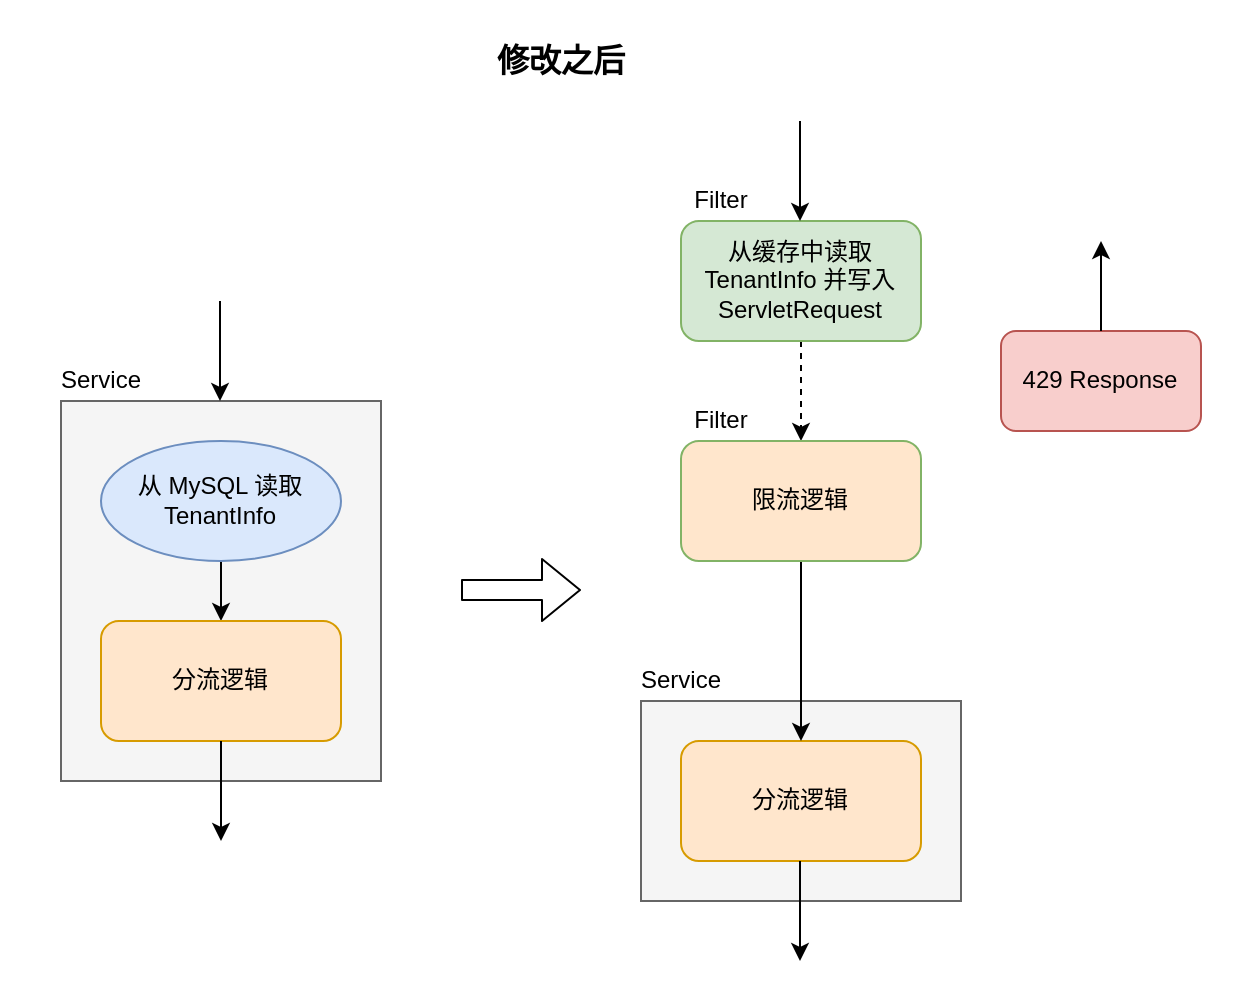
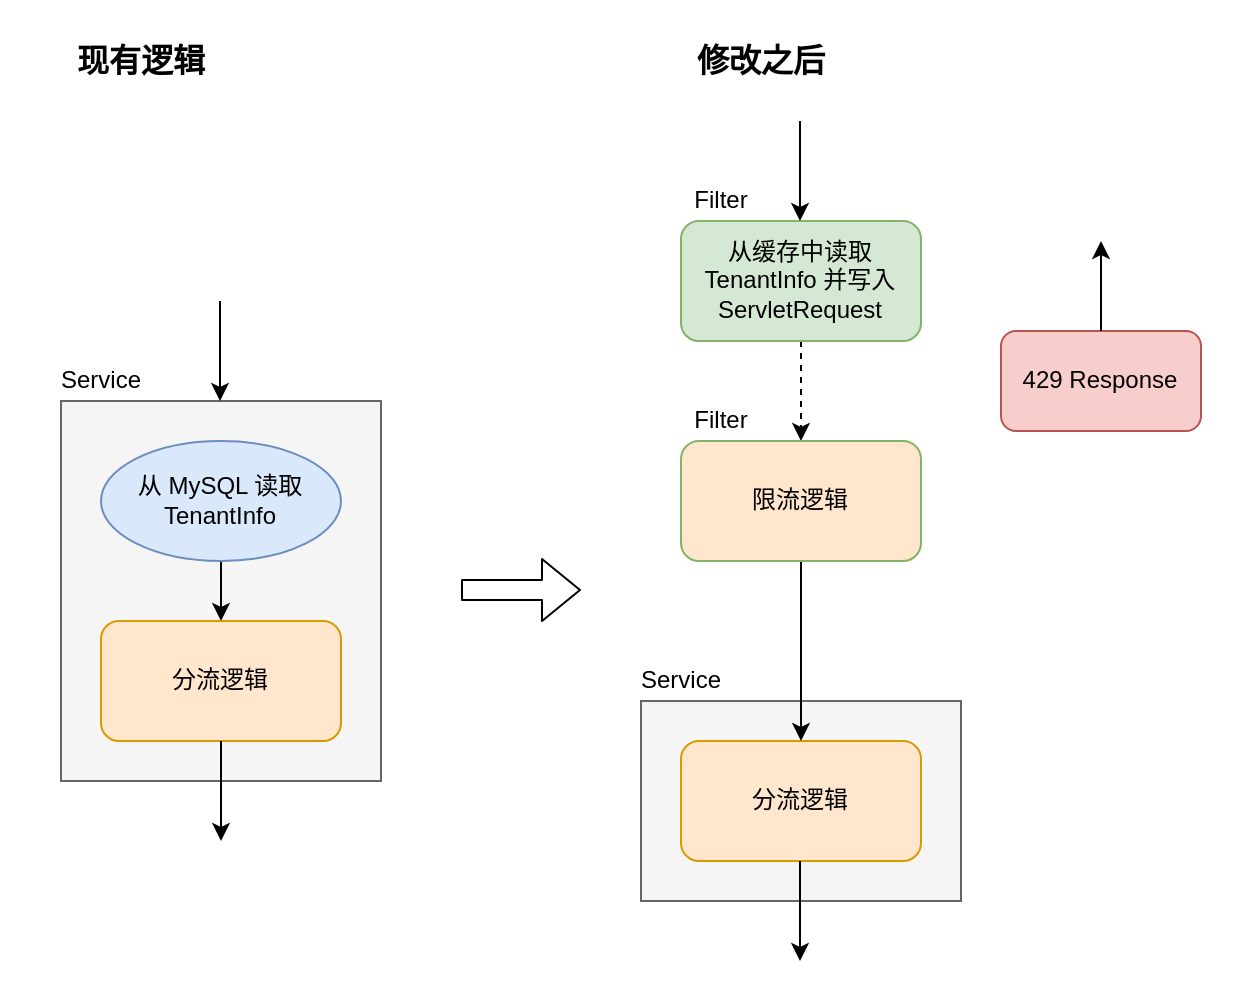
node "现有逻辑": added
node "修改之后": moved (561, 61) -> (761, 61)
